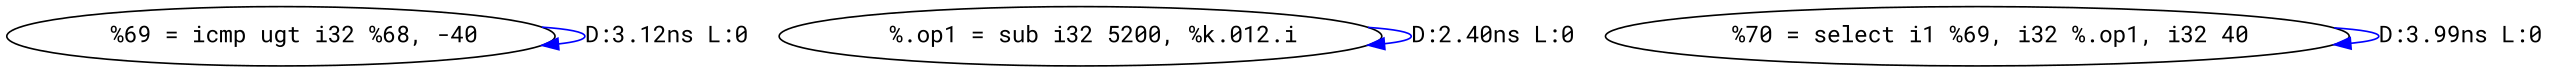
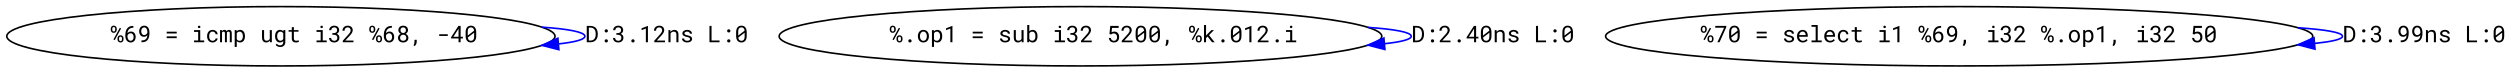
node "%70 = select i1 %69, i32 %.op1, i32 40": label "%70 = select i1 %69, i32 %.op1, i32 40" -> "%70 = select i1 %69, i32 %.op1, i32 50"
